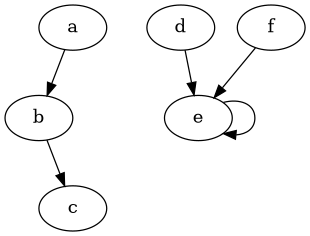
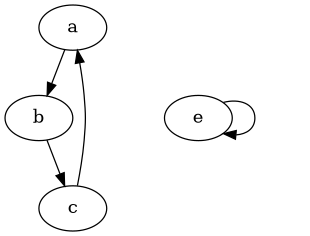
node "d": removed
node "f": removed
edge "c" -> "a": added
